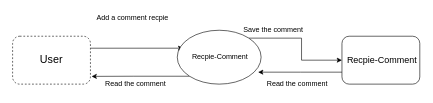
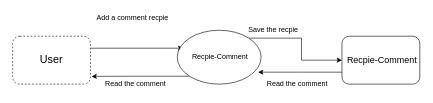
node "Save the comment": label "Save the comment" -> "Save the recpie"
